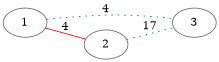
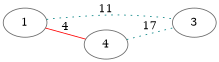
edge "1" -- "3": label "4" -> "11"
node "2": label "2" -> "4"
